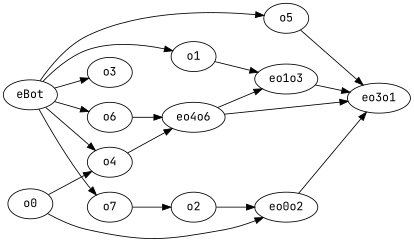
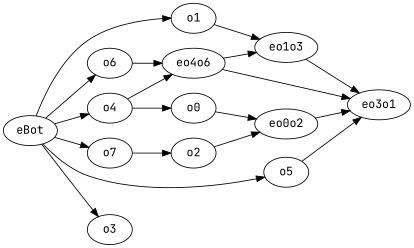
edge "o0" -> "o4": reversed
